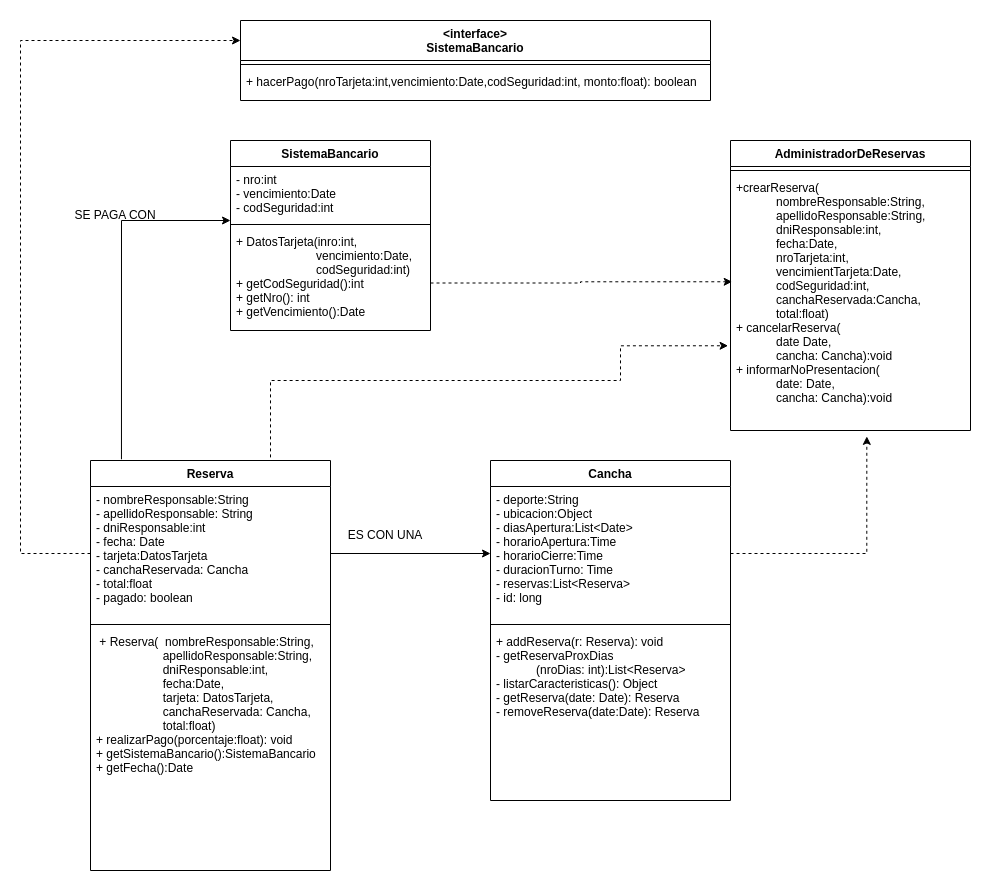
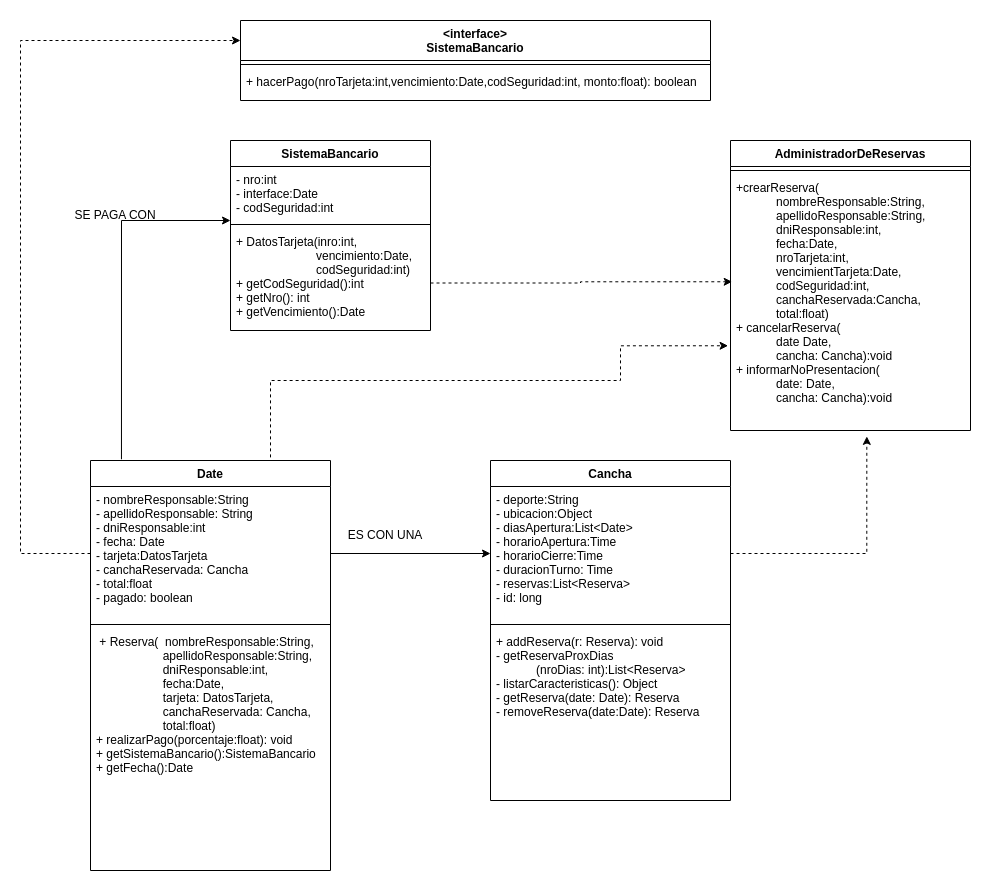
node "- nro:int - vencimiento:Date - codSeguridad:int": label "- nro:int - vencimiento:Date - codSeguridad:int" -> "- nro:int - interface:Date - codSeguridad:int"
node "Reserva": label "Reserva" -> "Date"
